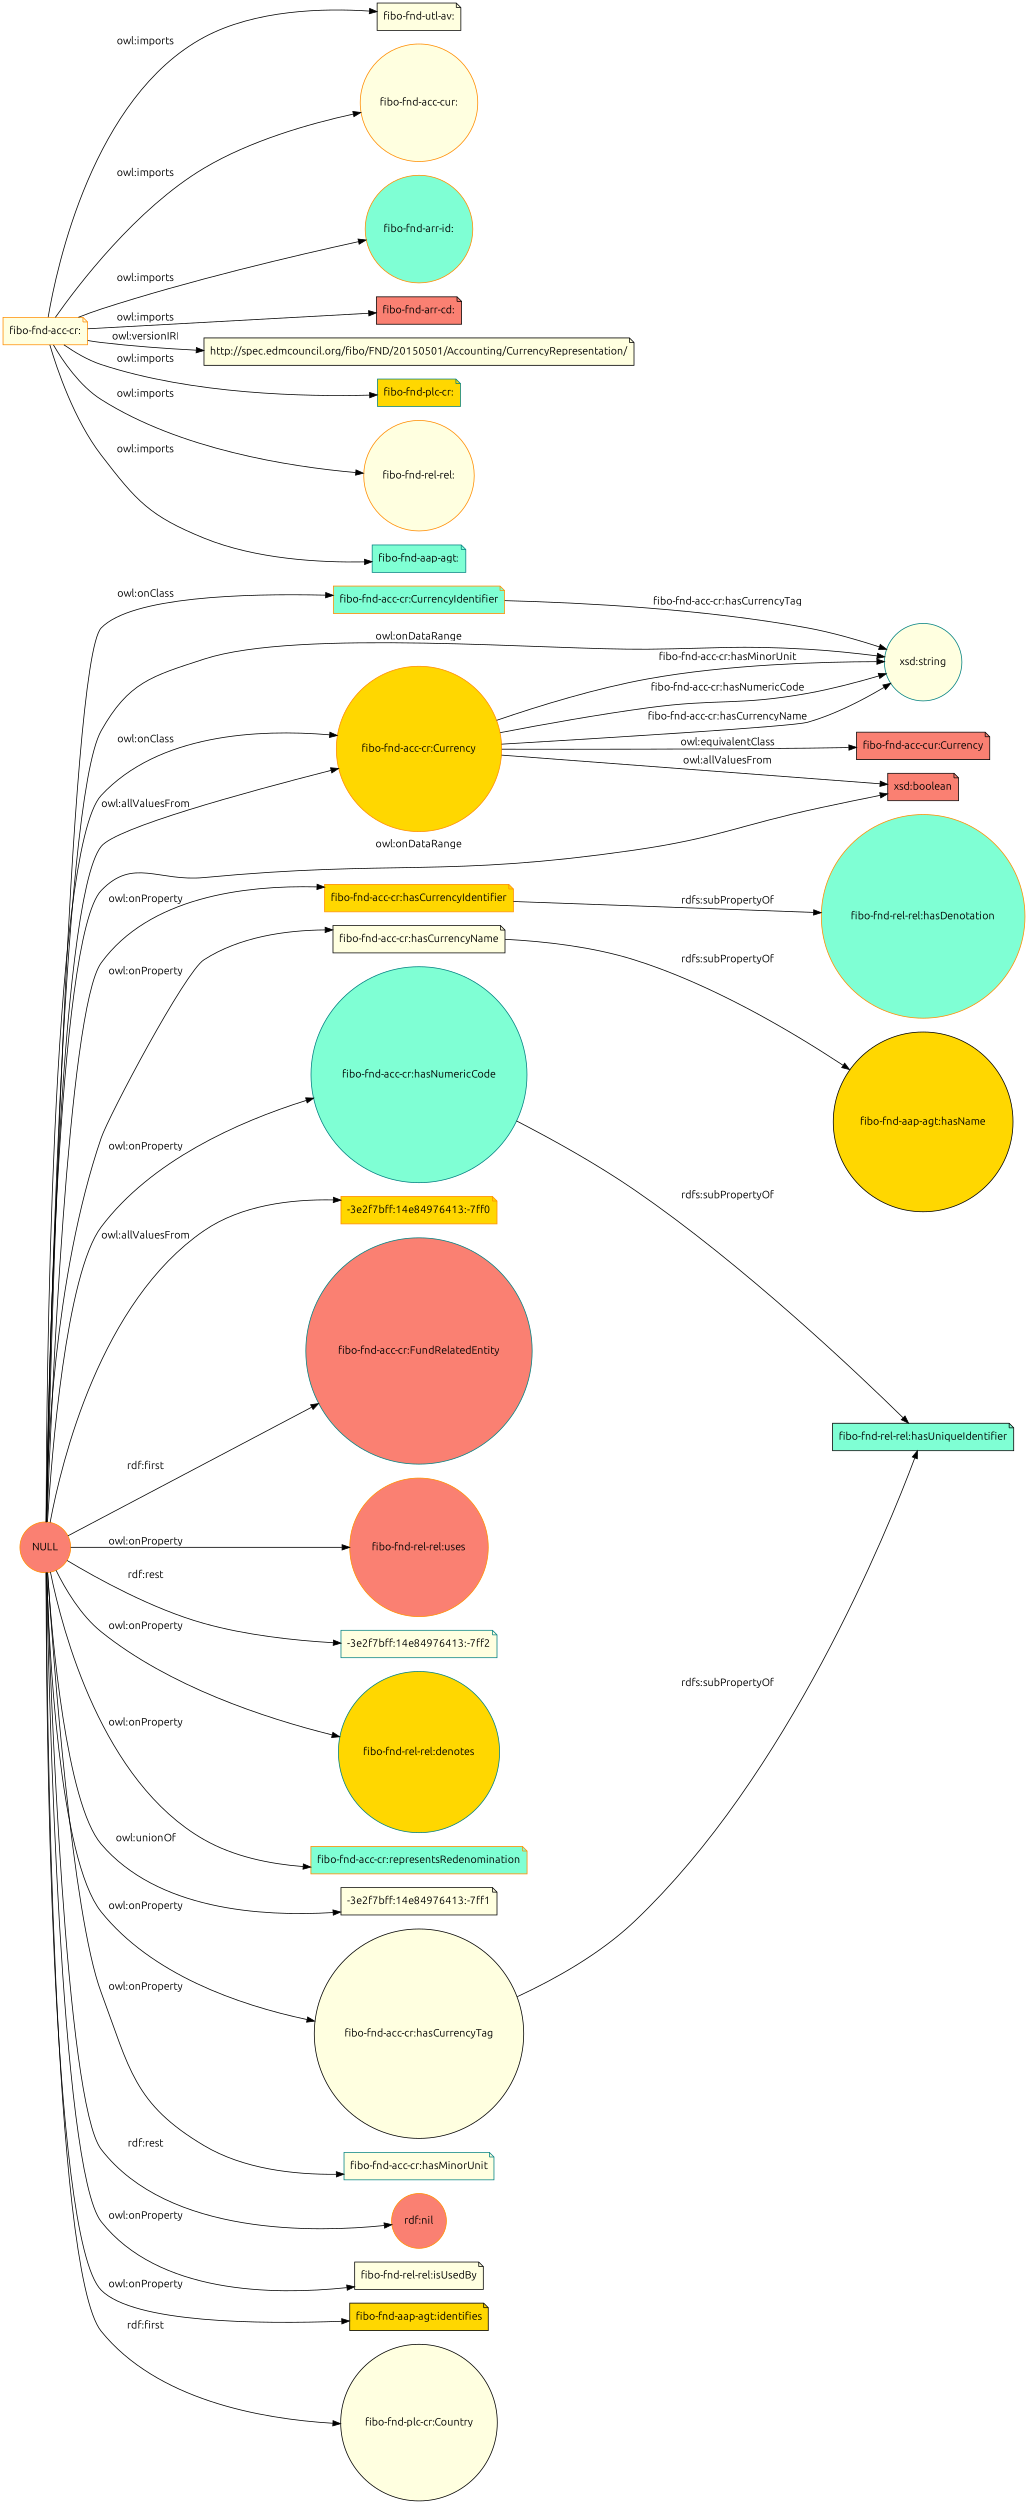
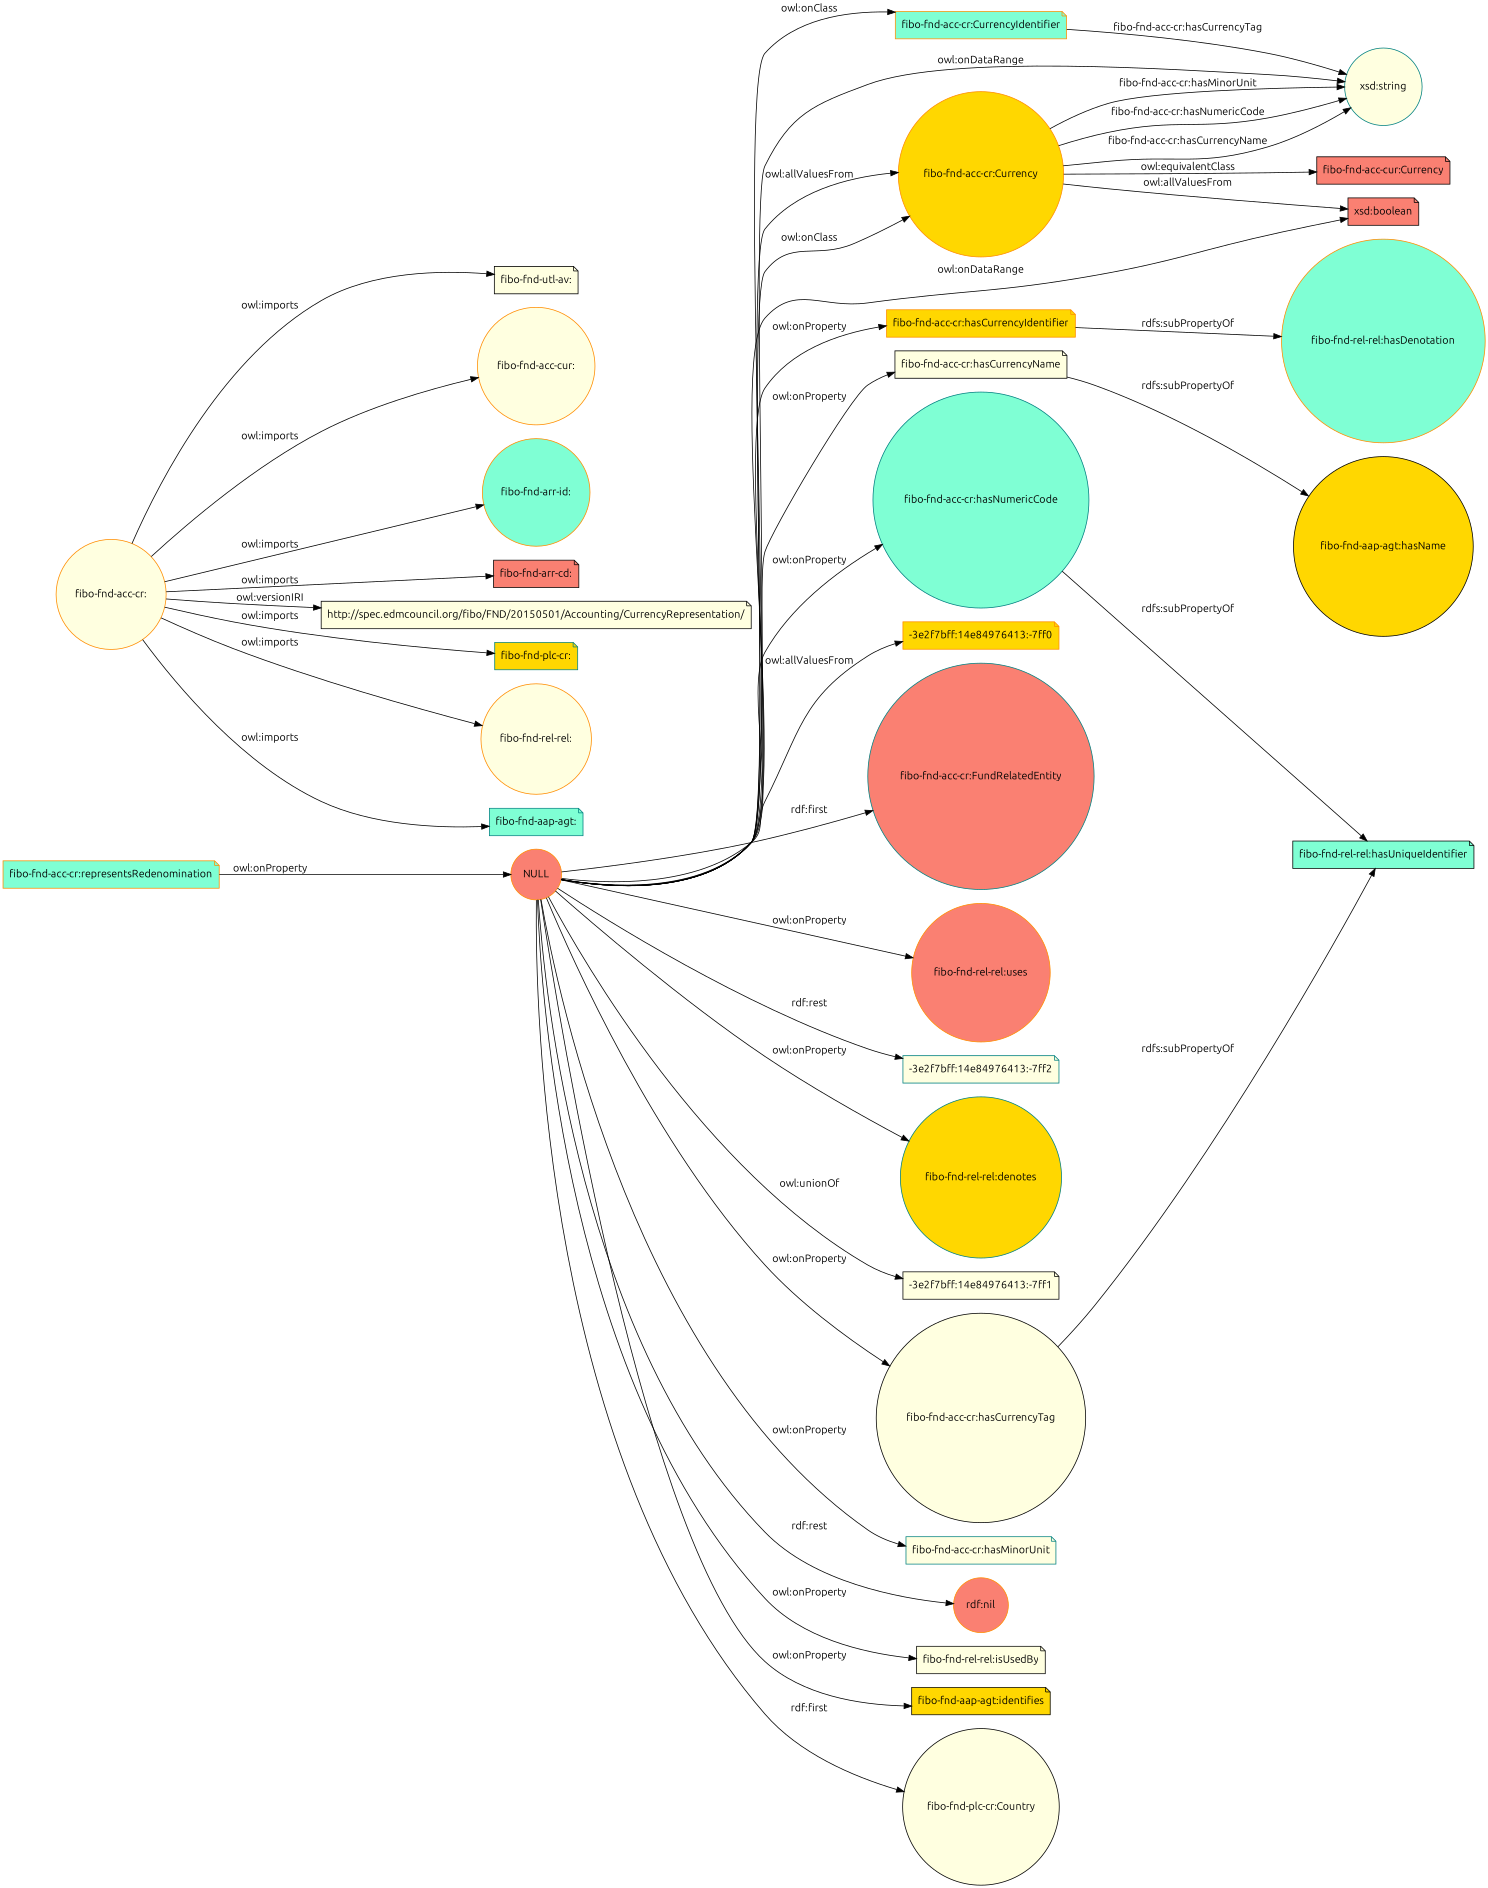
node "fibo-fnd-acc-cr:": shape note -> circle
edge "NULL" -> "fibo-fnd-acc-cr:representsRedenomination": reversed
